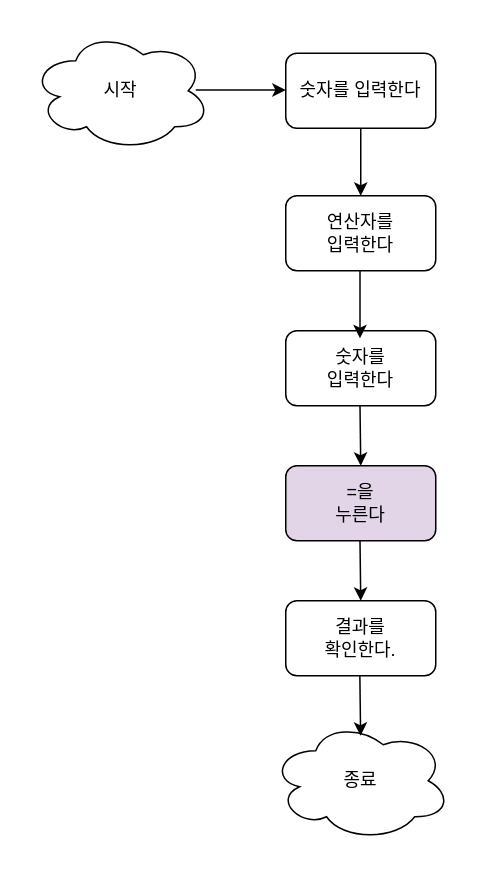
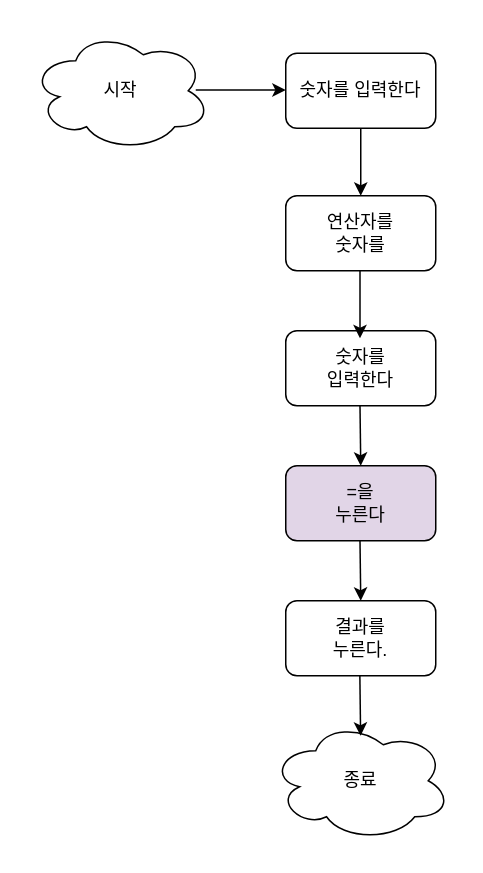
node "연산자를 입력한다": label "연산자를 입력한다" -> "연산자를 숫자를"
node "결과를 확인한다.": label "결과를 확인한다." -> "결과를 누른다."
